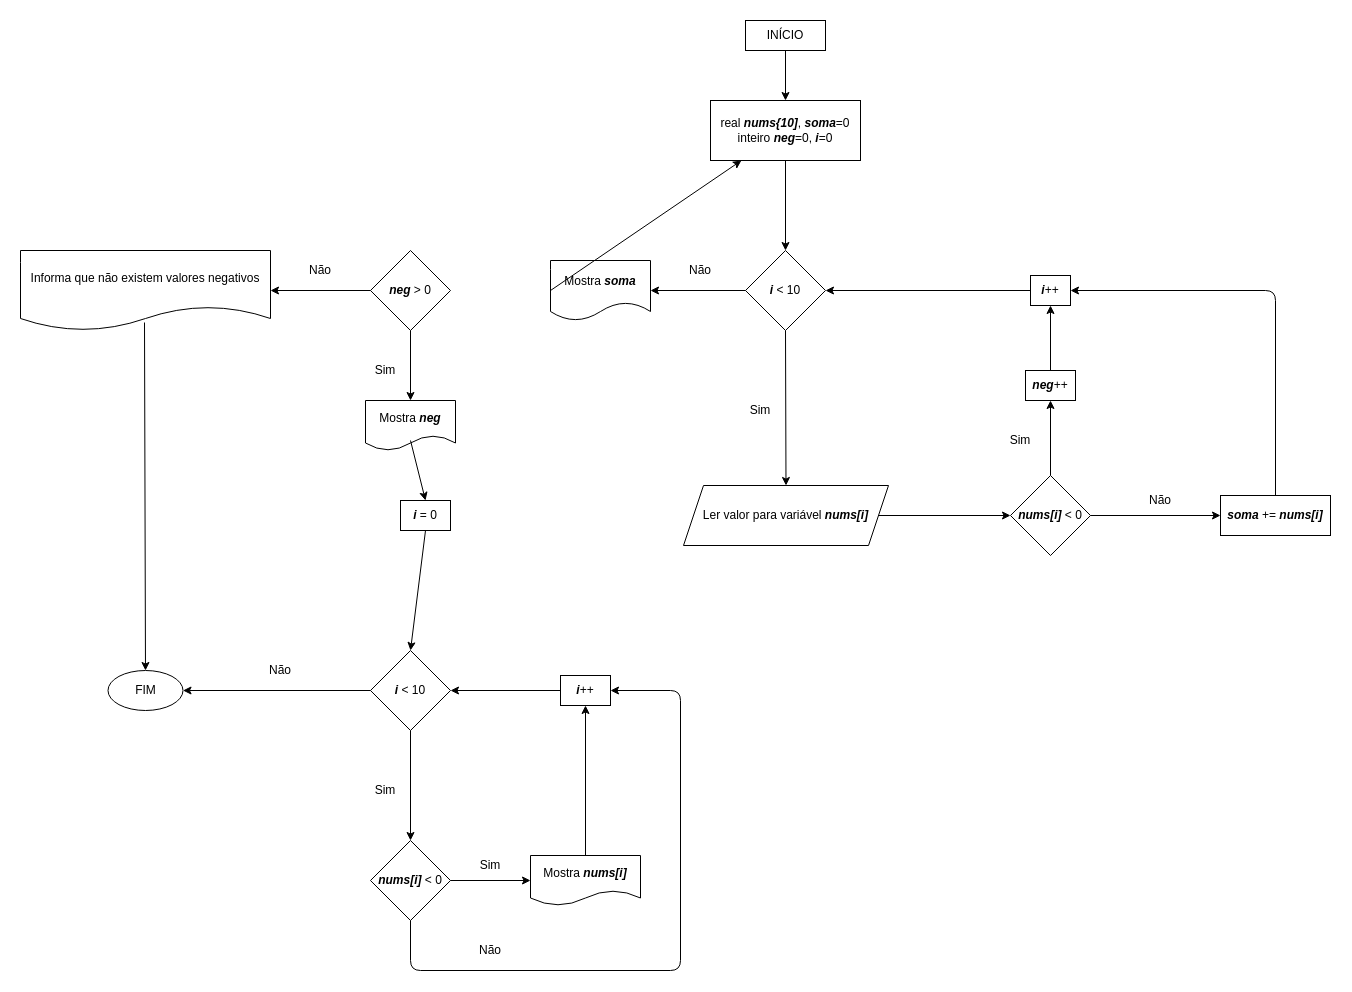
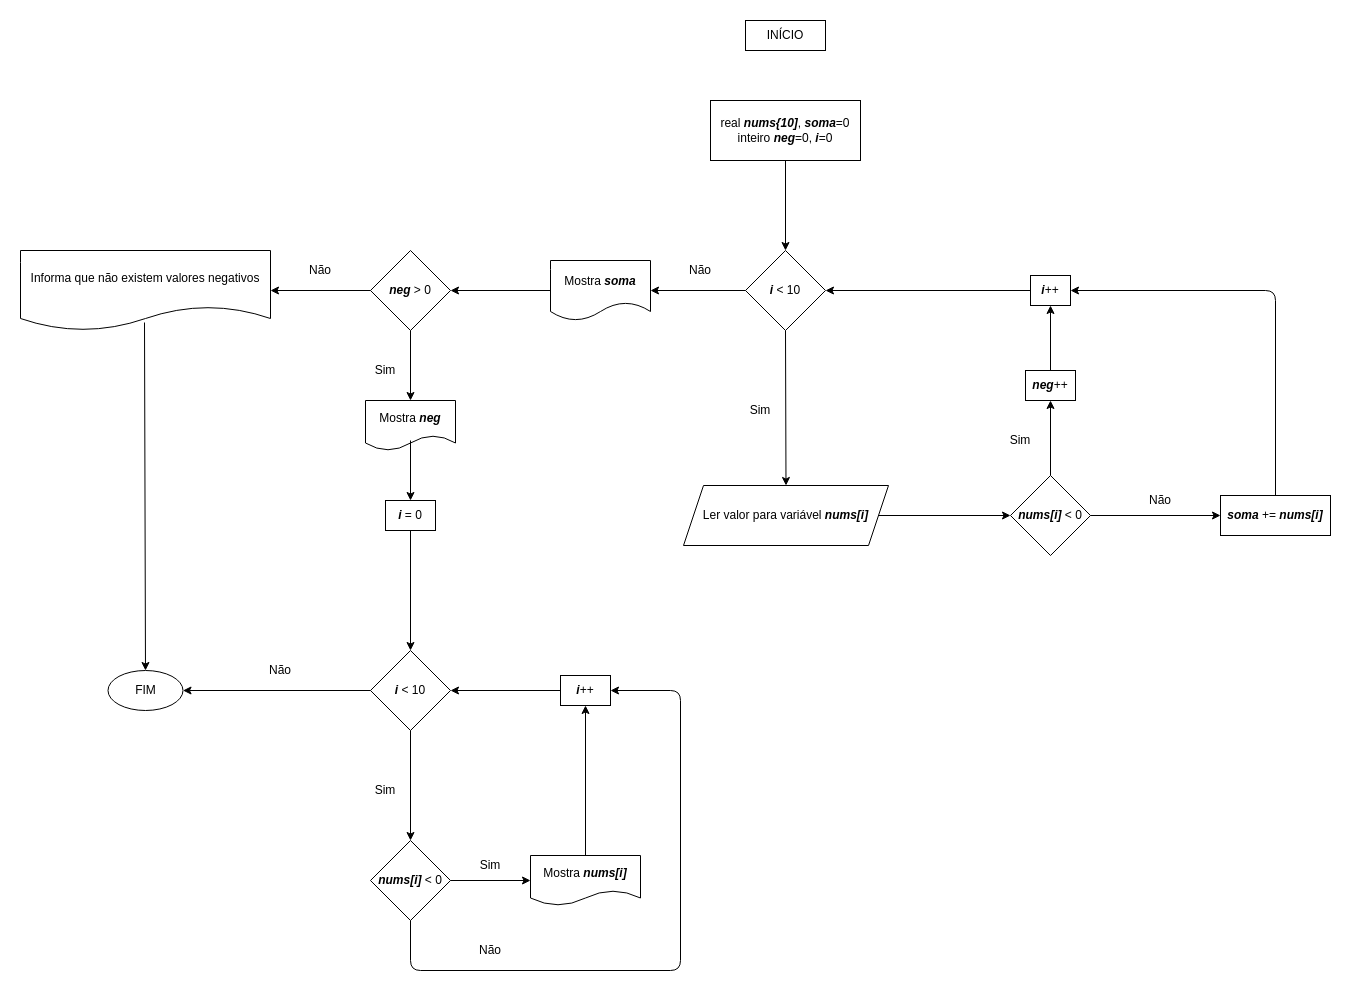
edge "INÍCIO" -> "real nums{10], soma=0 inteiro neg=0, i=0": removed
edge "Mostra soma" -> "real nums{10], soma=0 inteiro neg=0, i=0": now "Mostra soma" -> "neg > 0"
node "i = 0": moved (426, 516) -> (411, 516)
